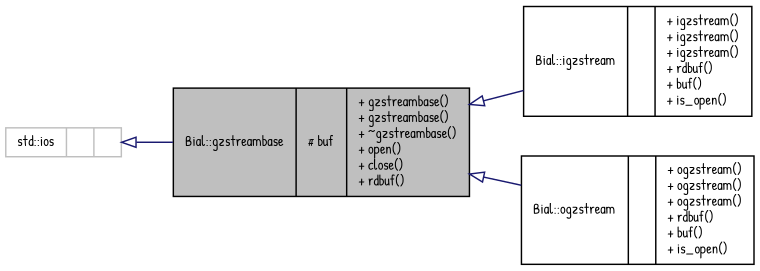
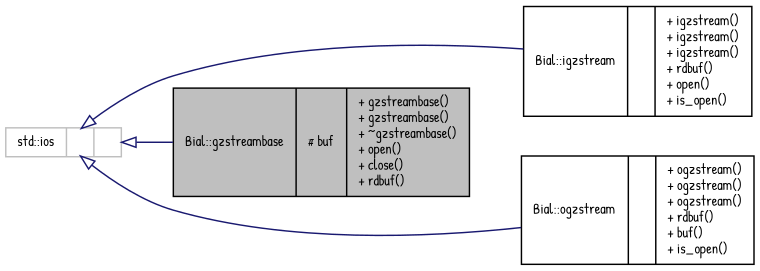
node "Bial::igzstream": text "+ buf()" -> "+ open()"
edge "Bial::igzstream" -> "Bial::gzstreambase": now "Bial::igzstream" -> "std::ios"
edge "Bial::ogzstream" -> "Bial::gzstreambase": now "Bial::ogzstream" -> "std::ios"
